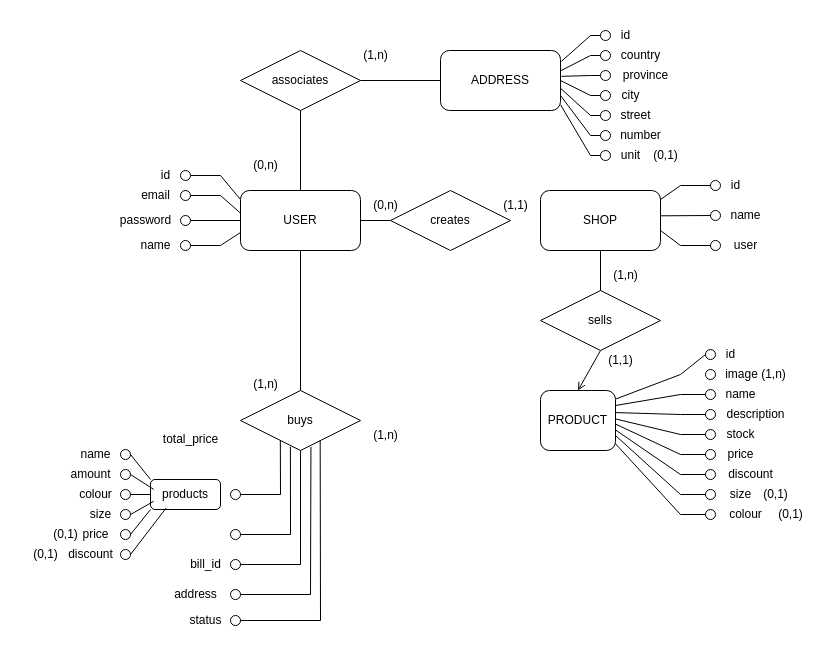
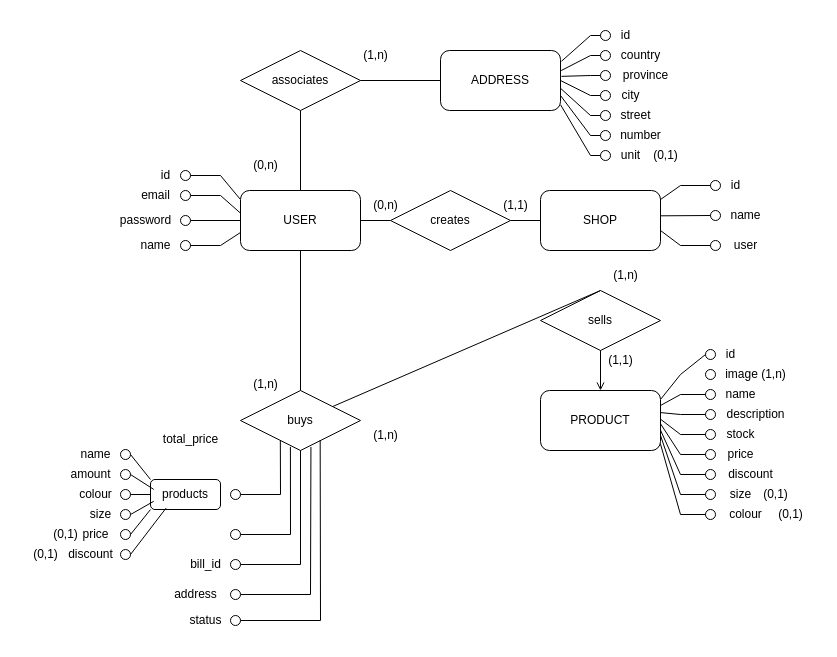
edge "creates" -- "SHOP": added
edge "SHOP" -- "sells": now "buys" -- "sells"
node "PRODUCT": size 75x60 -> 120x60
